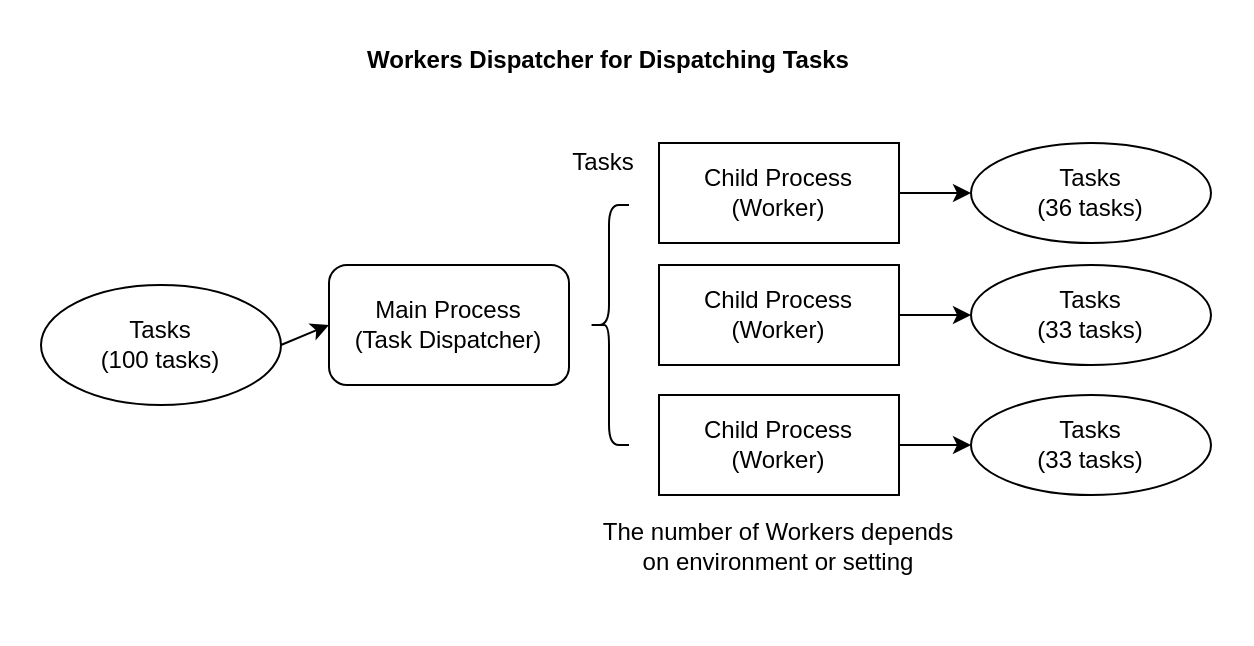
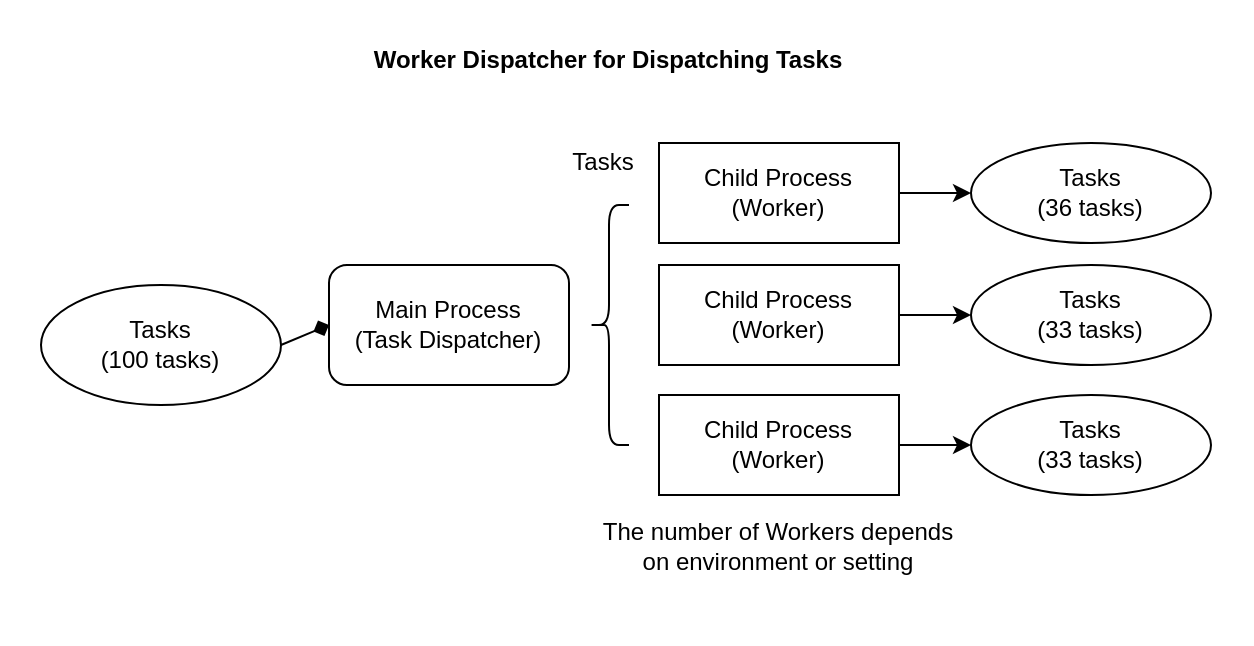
node "Workers Dispatcher for Dispatching Tasks": label "Workers Dispatcher for Dispatching Tasks" -> "Worker Dispatcher for Dispatching Tasks"
edge "Tasks (100 tasks)" -> "Main Process (Task Dispatcher)": arrowhead classic -> diamond
